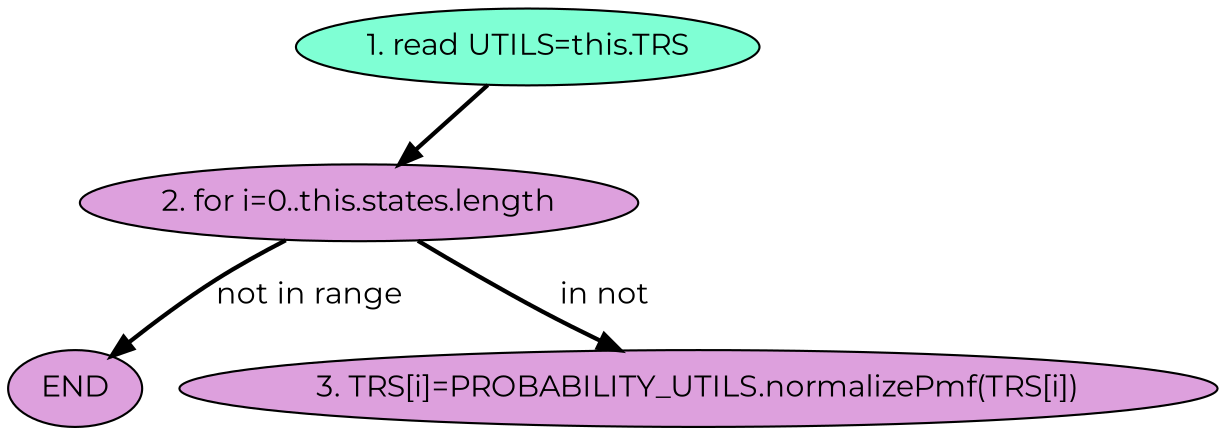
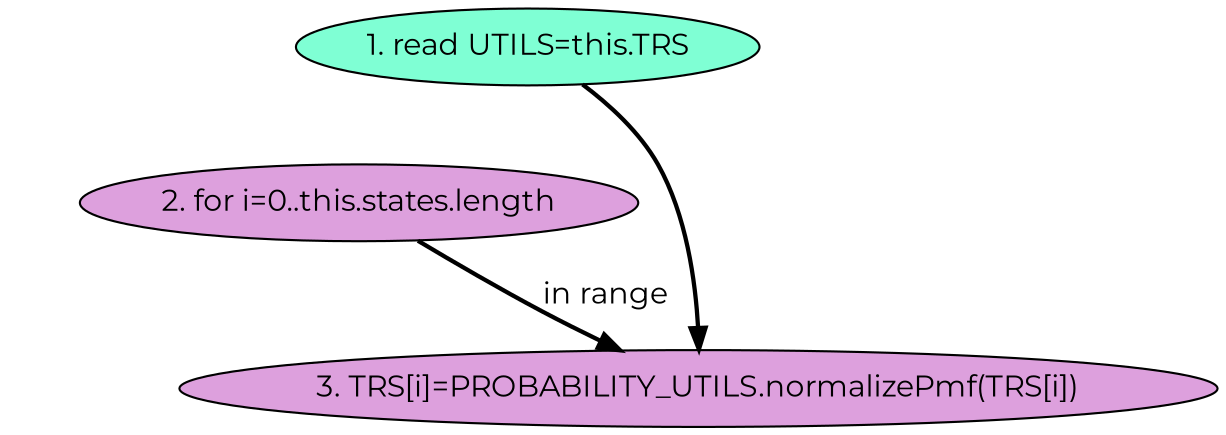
edge "1. read UTILS=this.TRS" -> "2. for i=0..this.states.length": now "1. read UTILS=this.TRS" -> "3. TRS[i]=PROBABILITY_UTILS.normalizePmf(TRS[i])"
edge "2. for i=0..this.states.length" -> "3. TRS[i]=PROBABILITY_UTILS.normalizePmf(TRS[i])": label "in not" -> "in range"
node "END": removed
